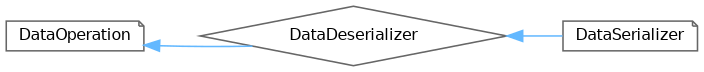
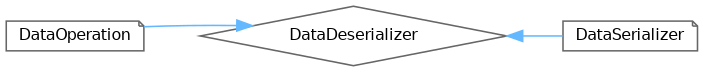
edge "DataDeserializer" -> "DataOperation": reversed
